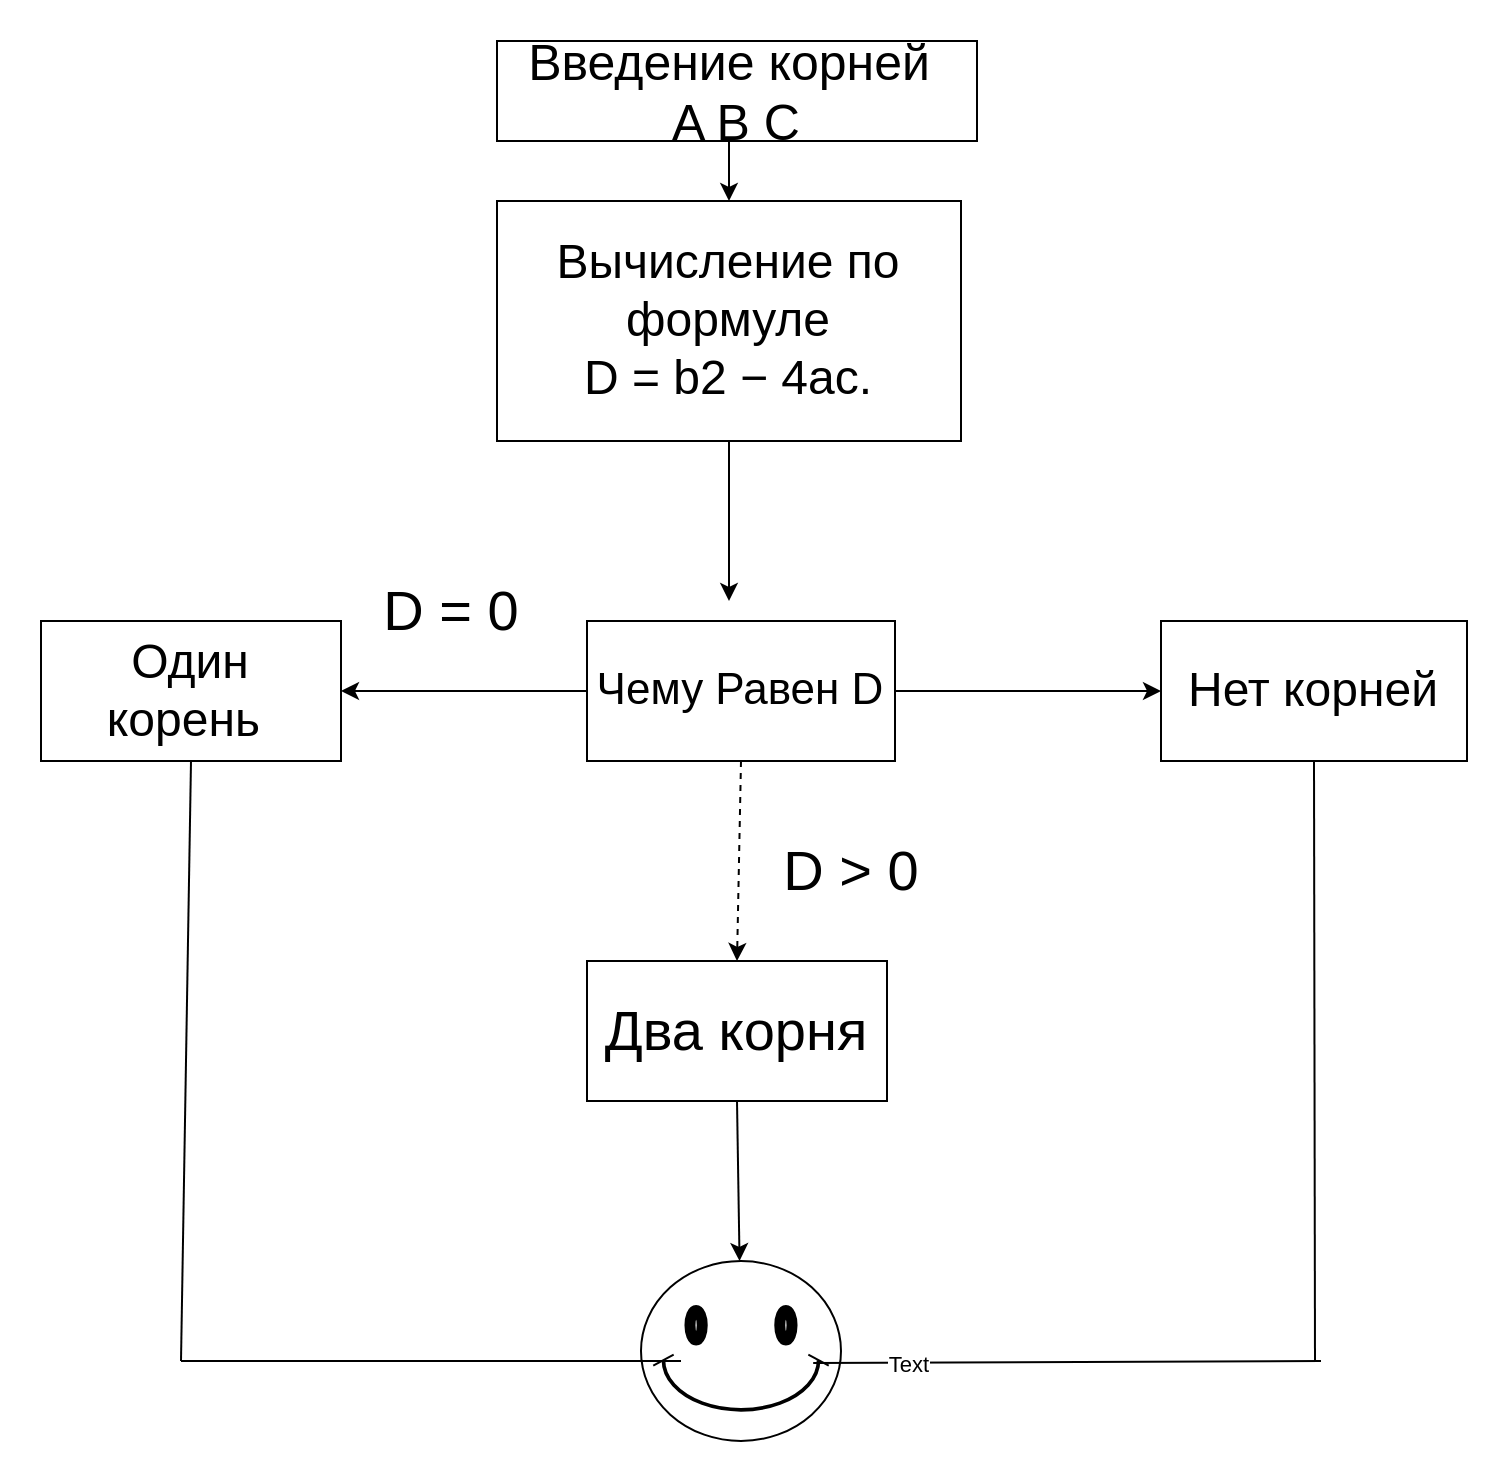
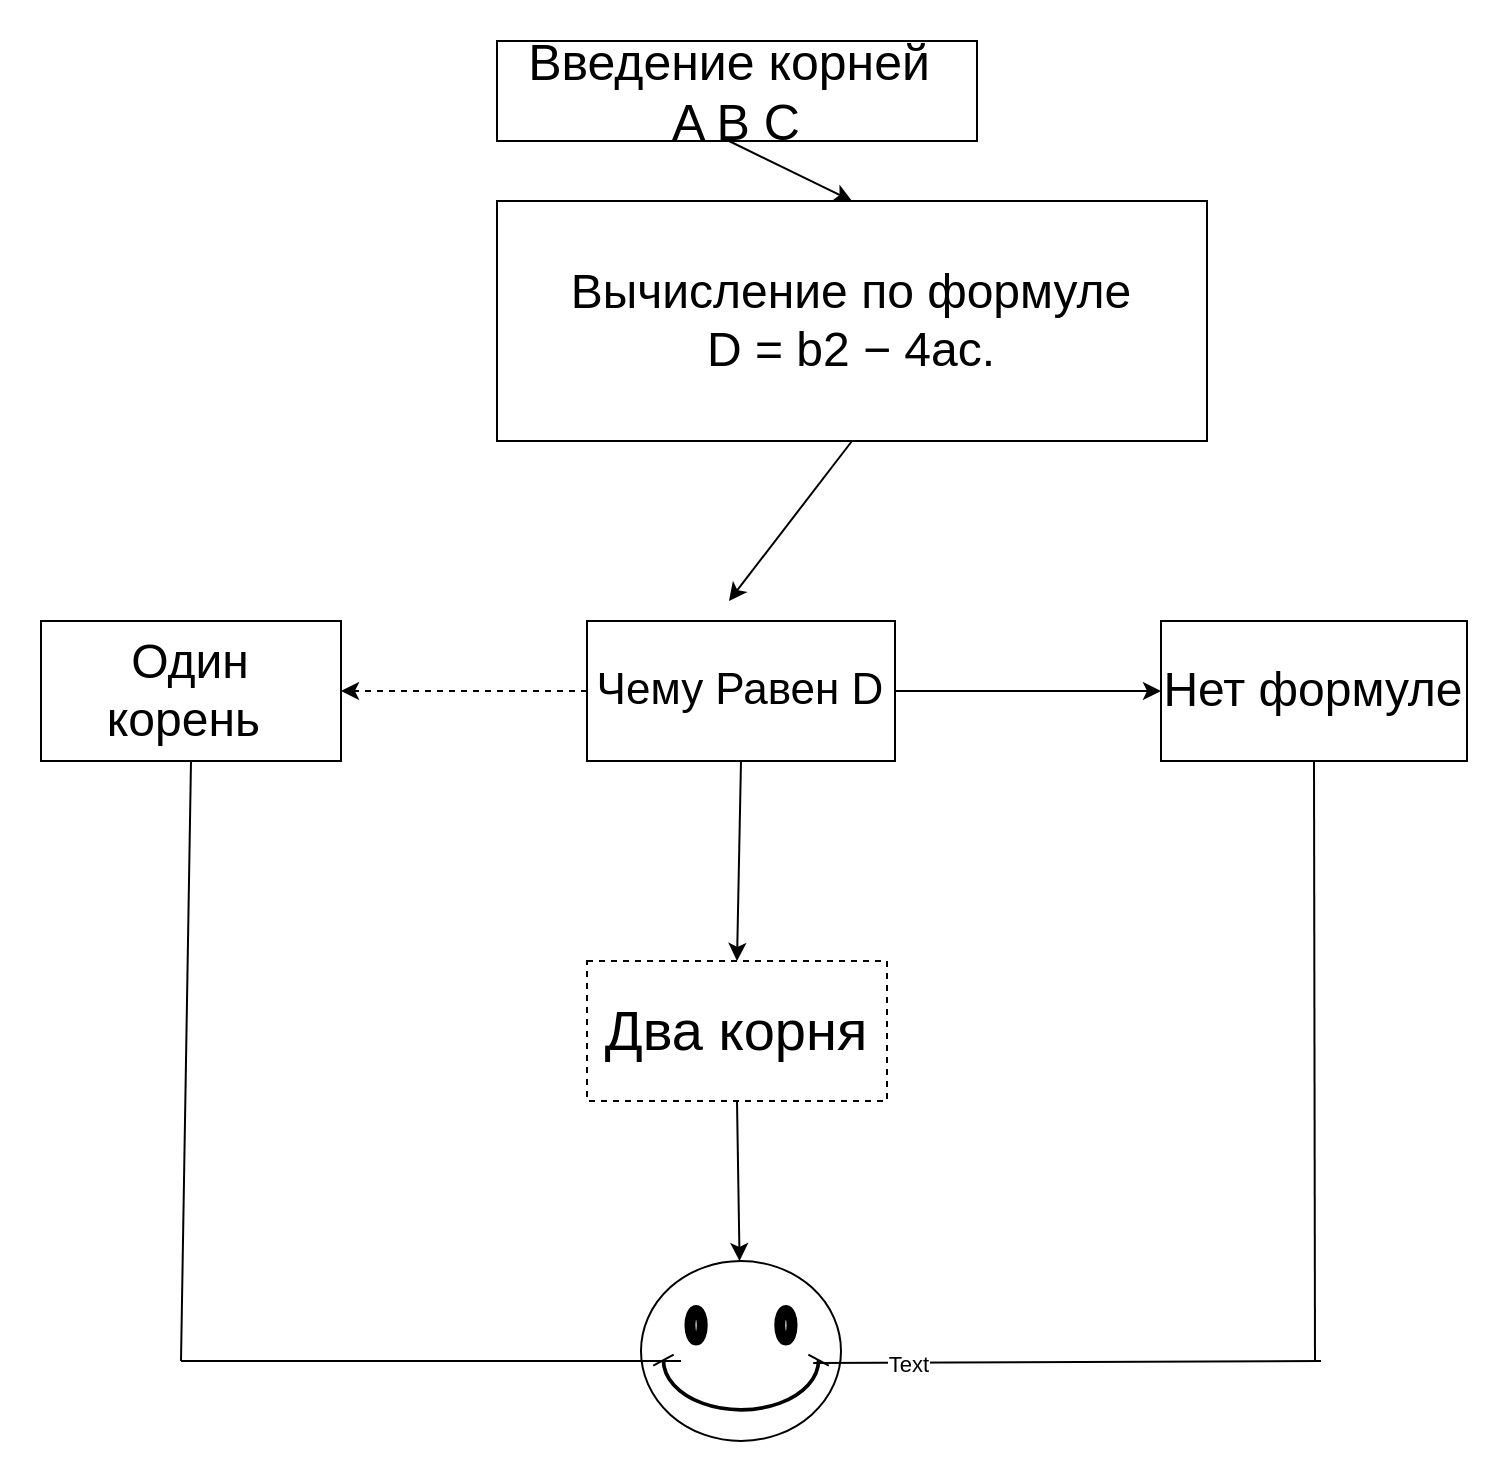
node "Вычисление по формуле D = b2 − 4ac.": size 464x240 -> 710x240
node "D = 0": removed
edge "Чему Равен D" -> "Один корень": style solid -> dashed
node "Нет корней": label "Нет корней" -> "Нет формуле"
edge "Чему Равен D" -> "Два корня": style dashed -> solid
node "D > 0": removed
node "Два корня": style solid -> dashed
